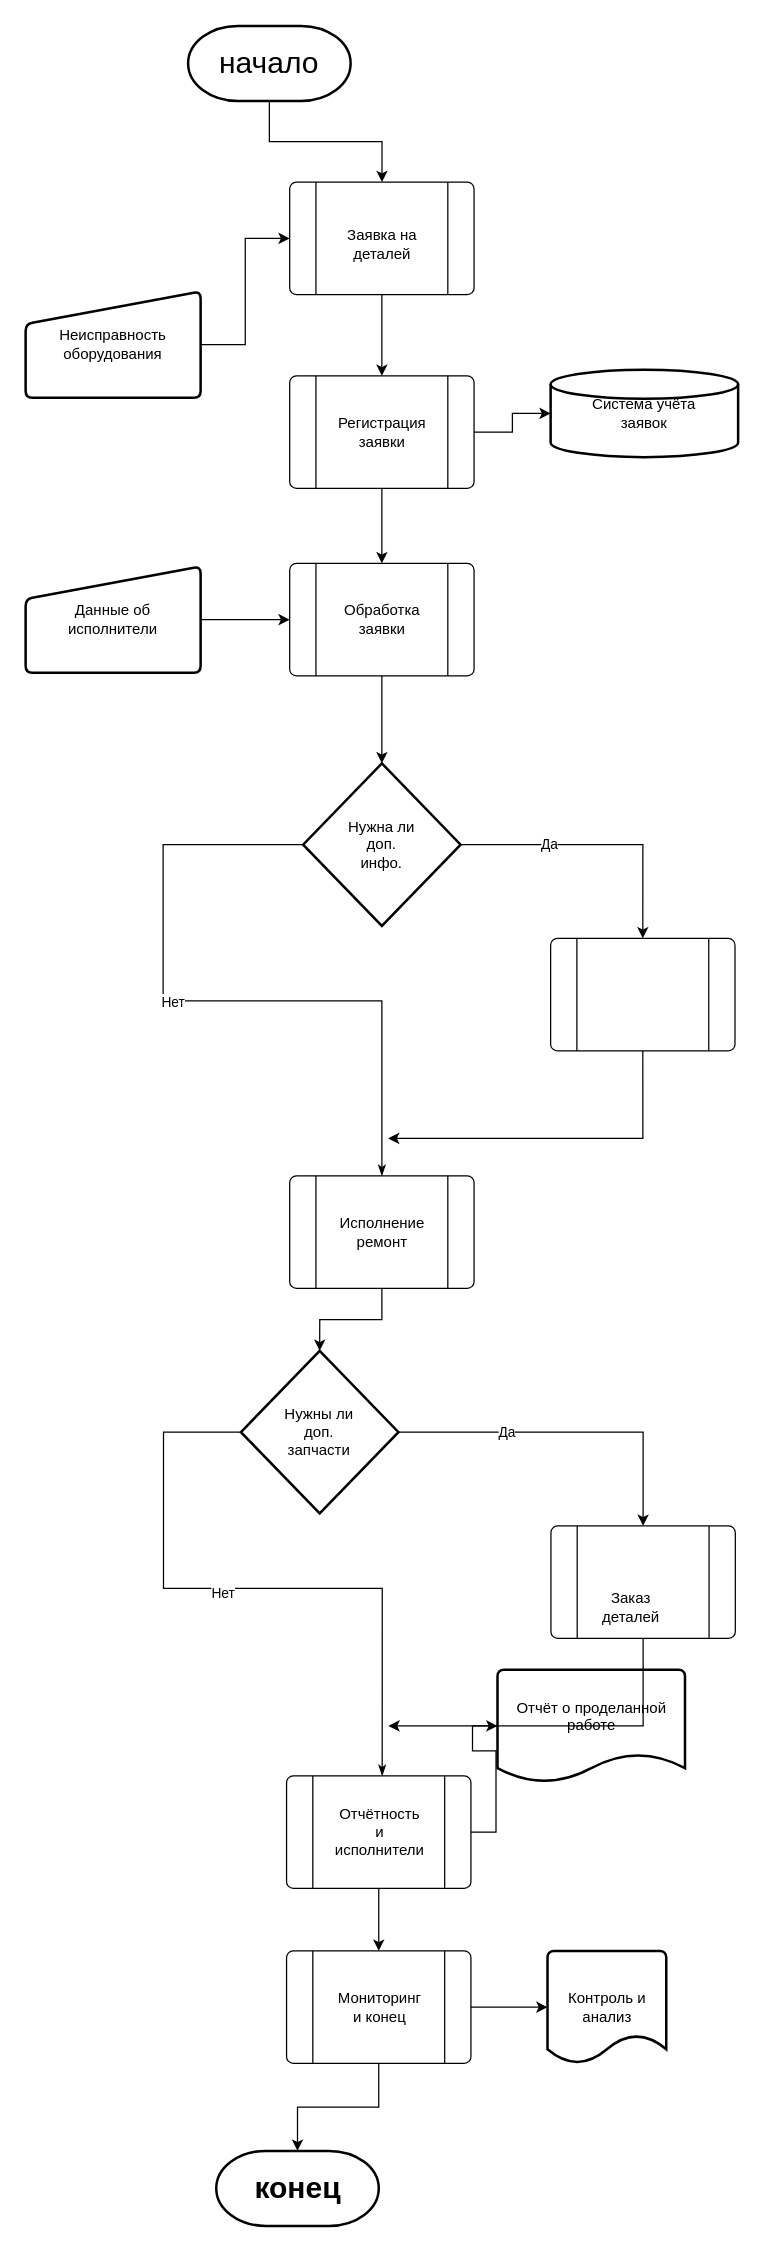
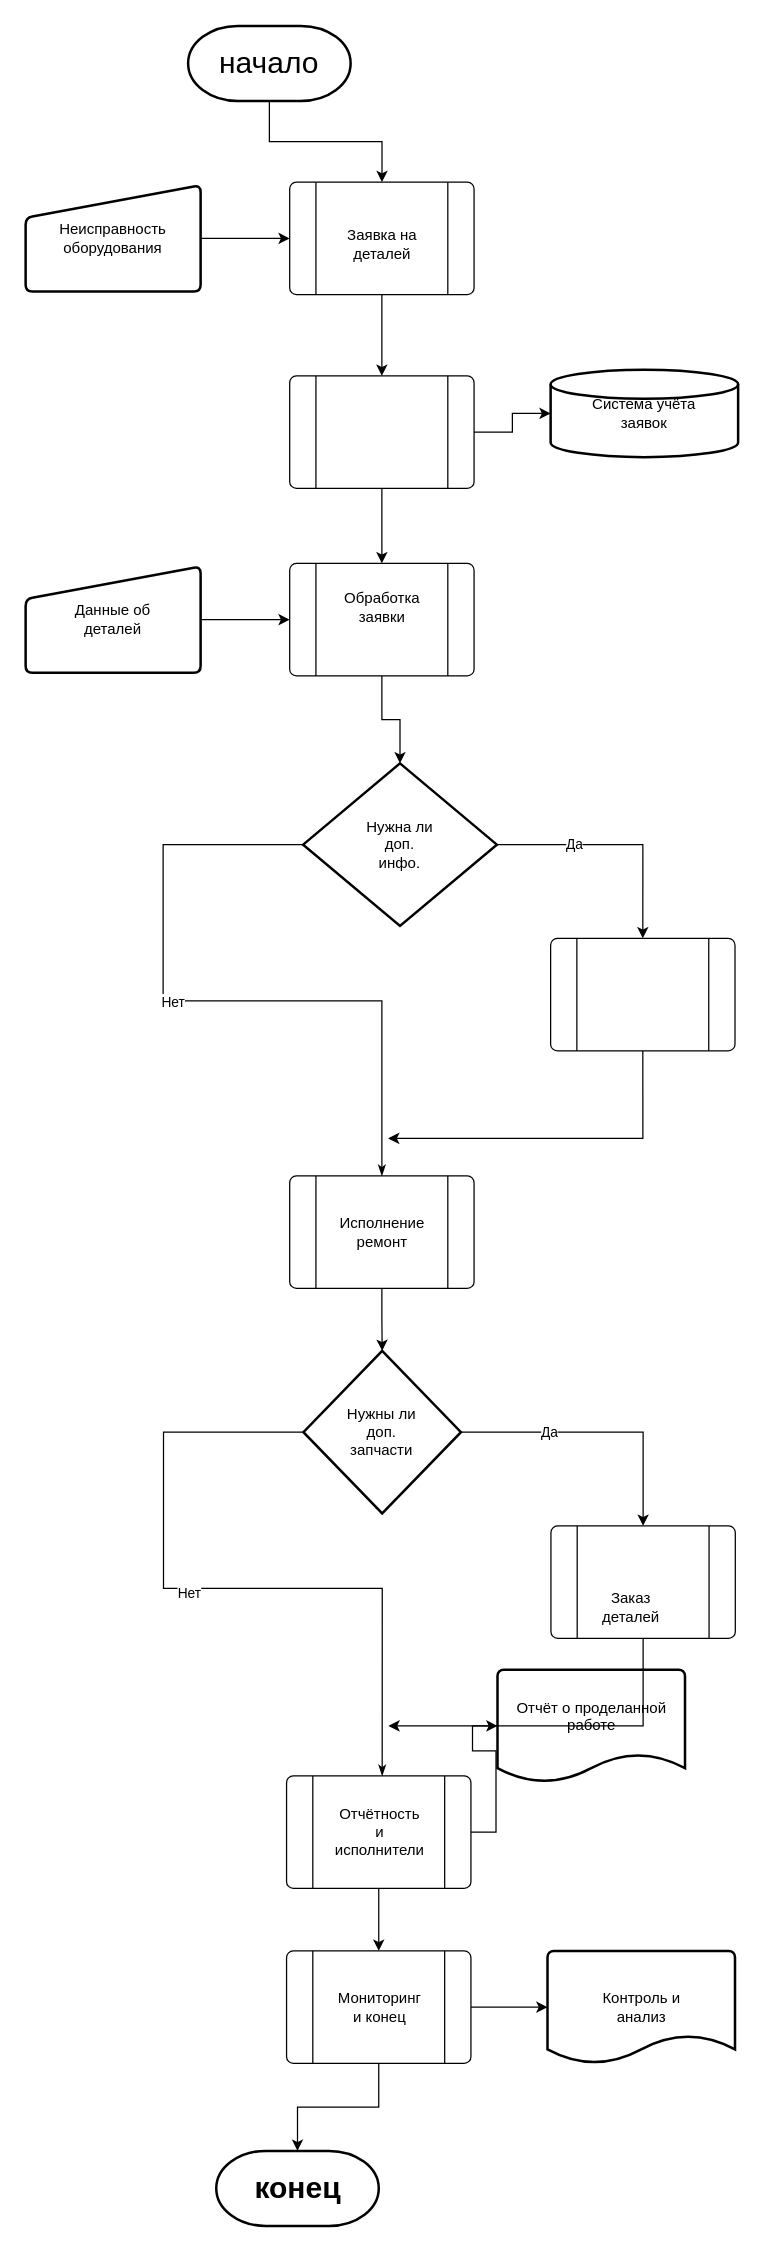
node "Неисправность оборудования": moved (113, 344) -> (113, 238)
node "Регистрация заявки": removed
node "Данные об исполнители": label "Данные об исполнители" -> "Данные об деталей"
node "Обработка заявки": moved (382, 619) -> (382, 607)
node "Нужна ли доп. инфо.": size 158x163 -> 194x163
node "Нужны ли доп. запчасти": moved (320, 1432) -> (382, 1432)
node "Контроль и анализ": size 119x113 -> 188x113
